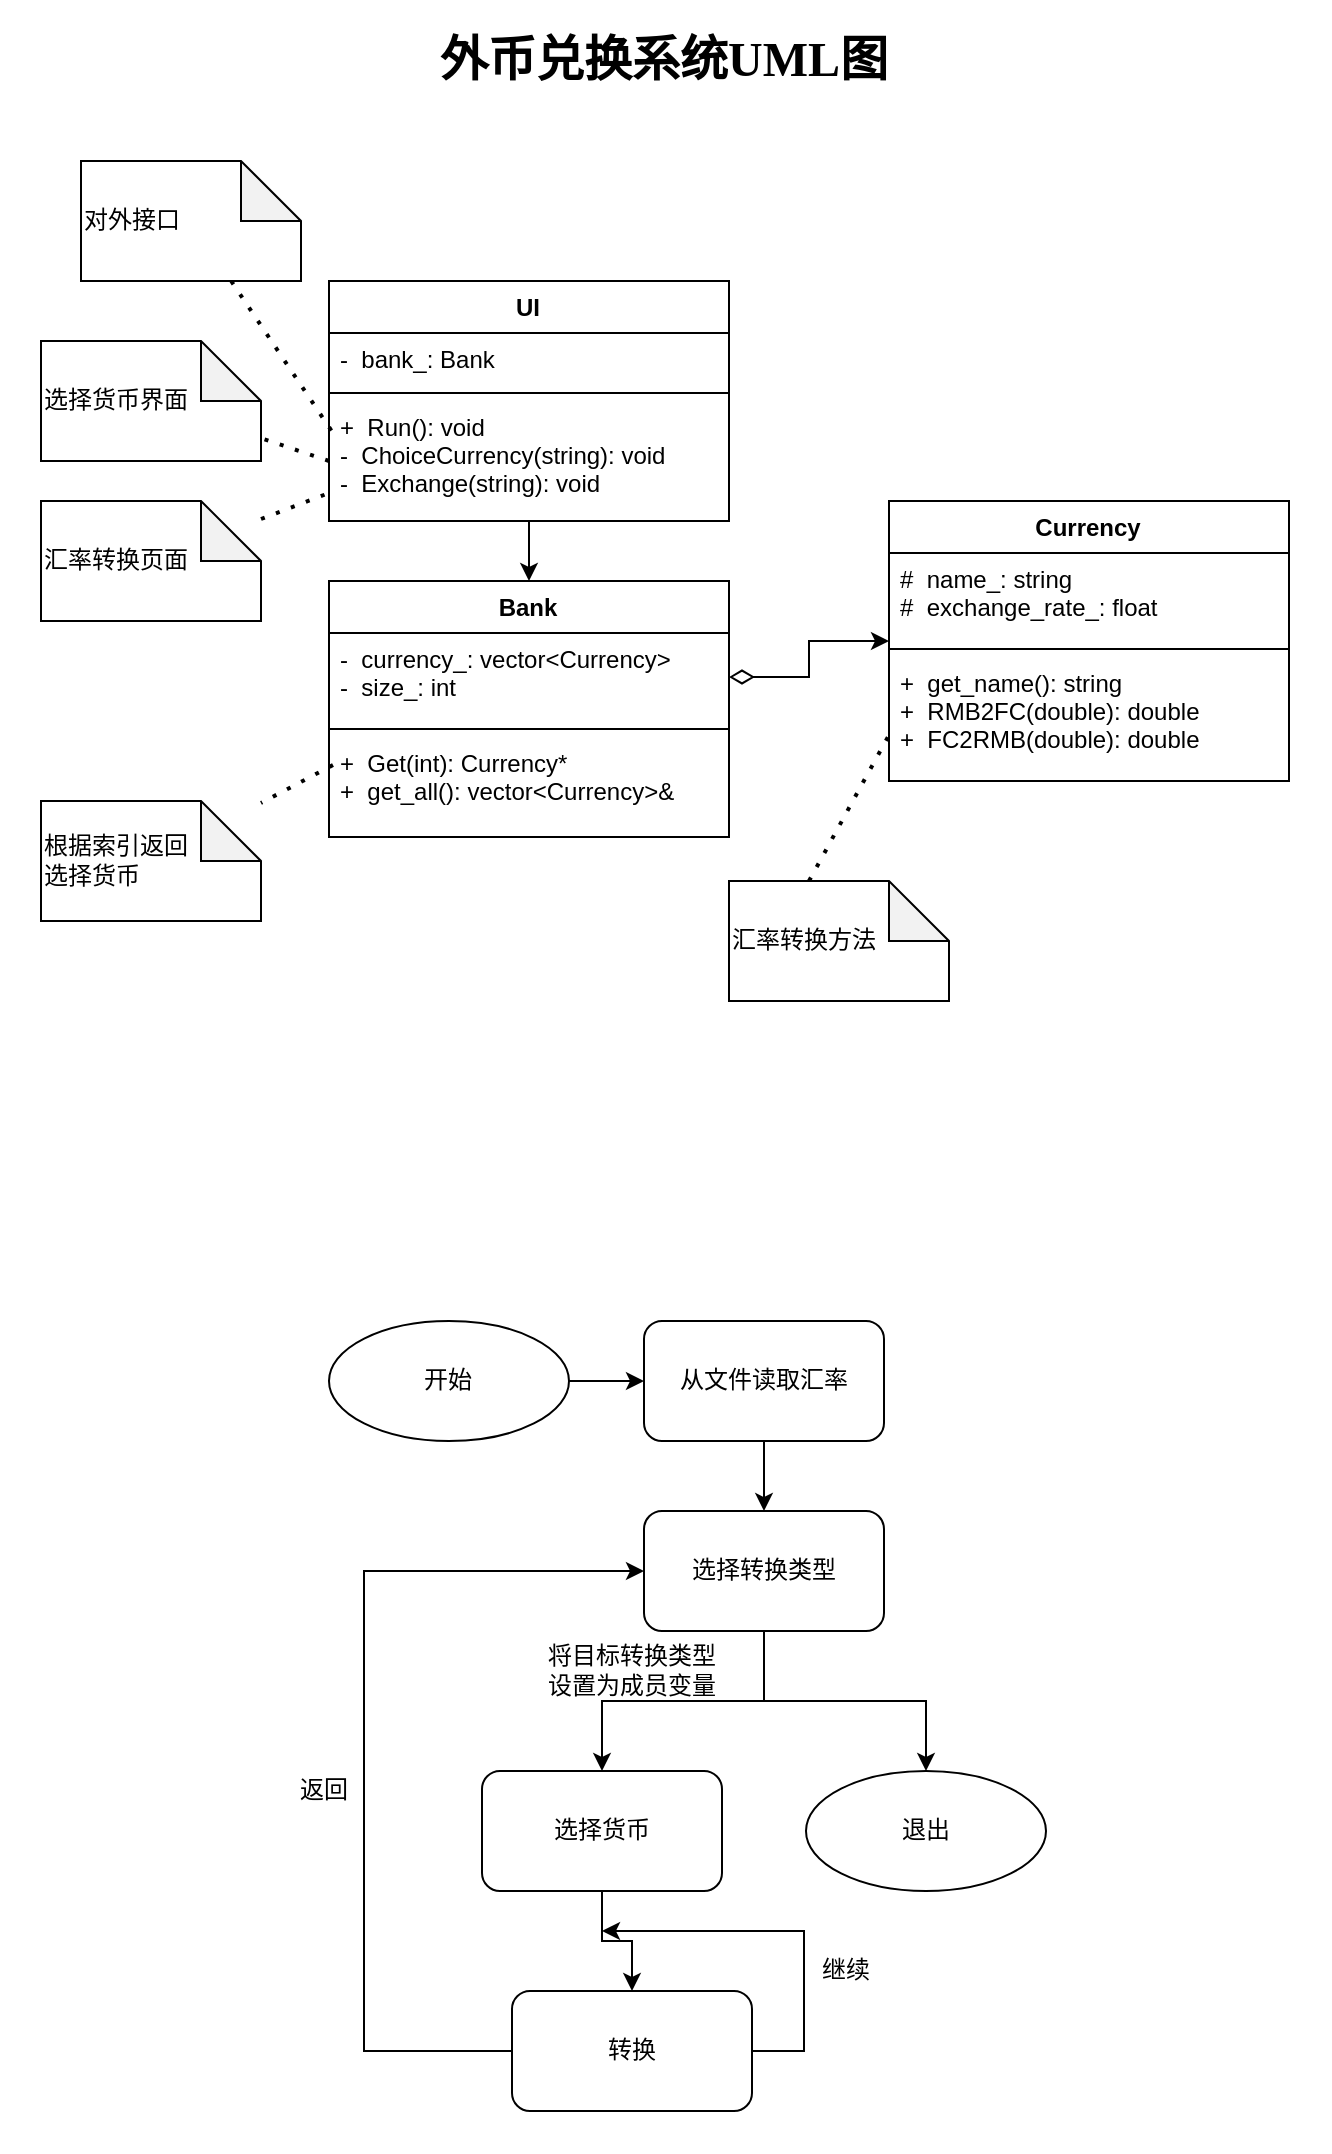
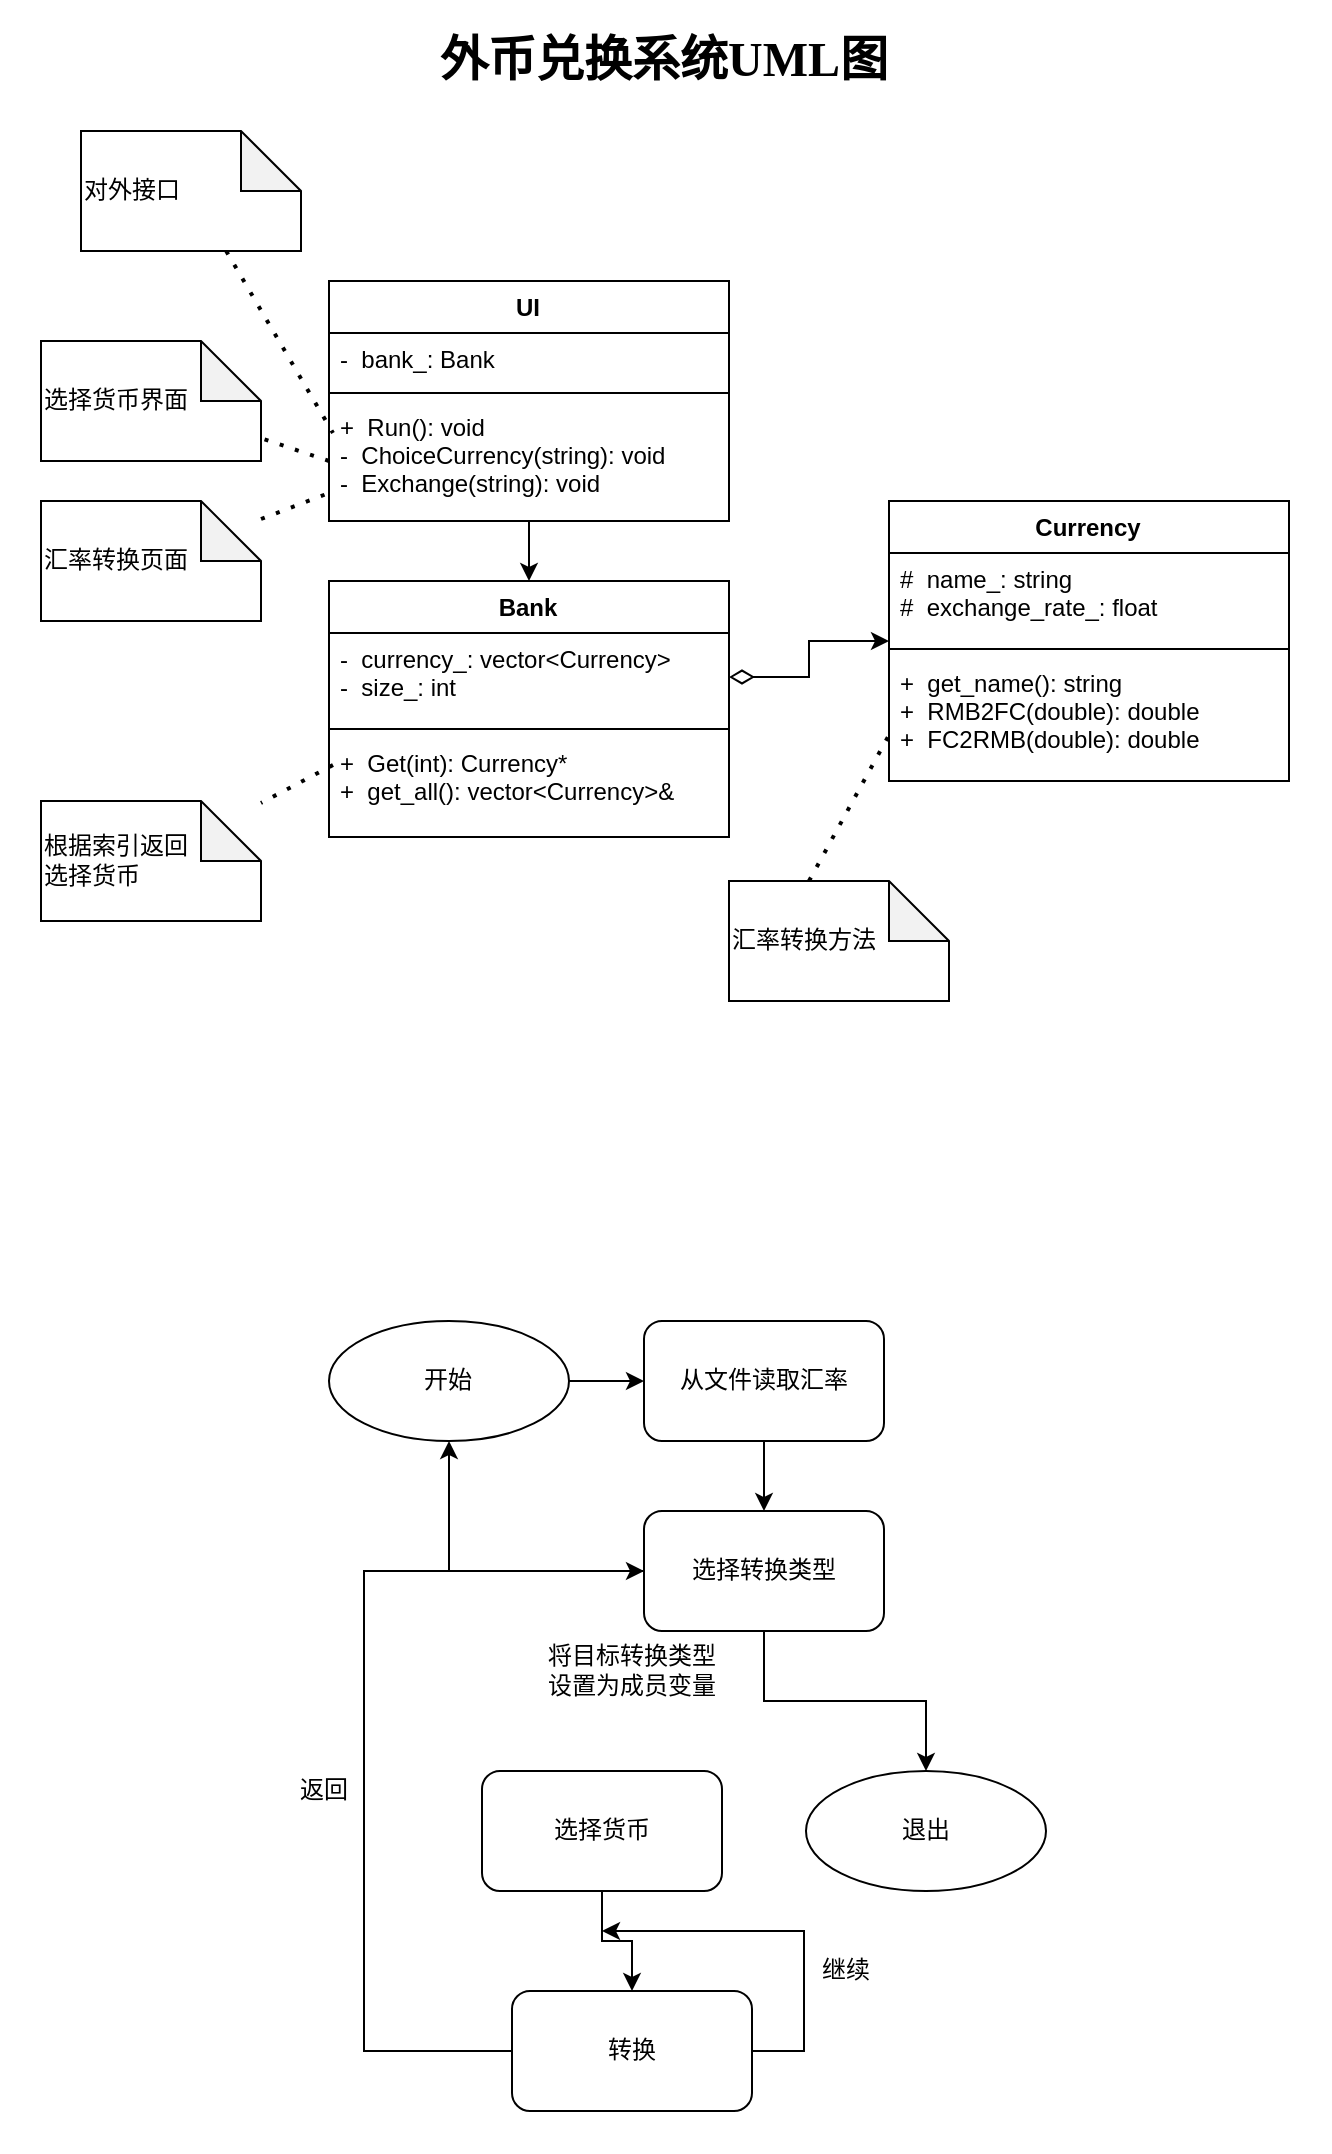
node "对外接口": moved (191, 221) -> (191, 191)
edge "选择转换类型" -> "选择货币": now "选择转换类型" -> "开始"
